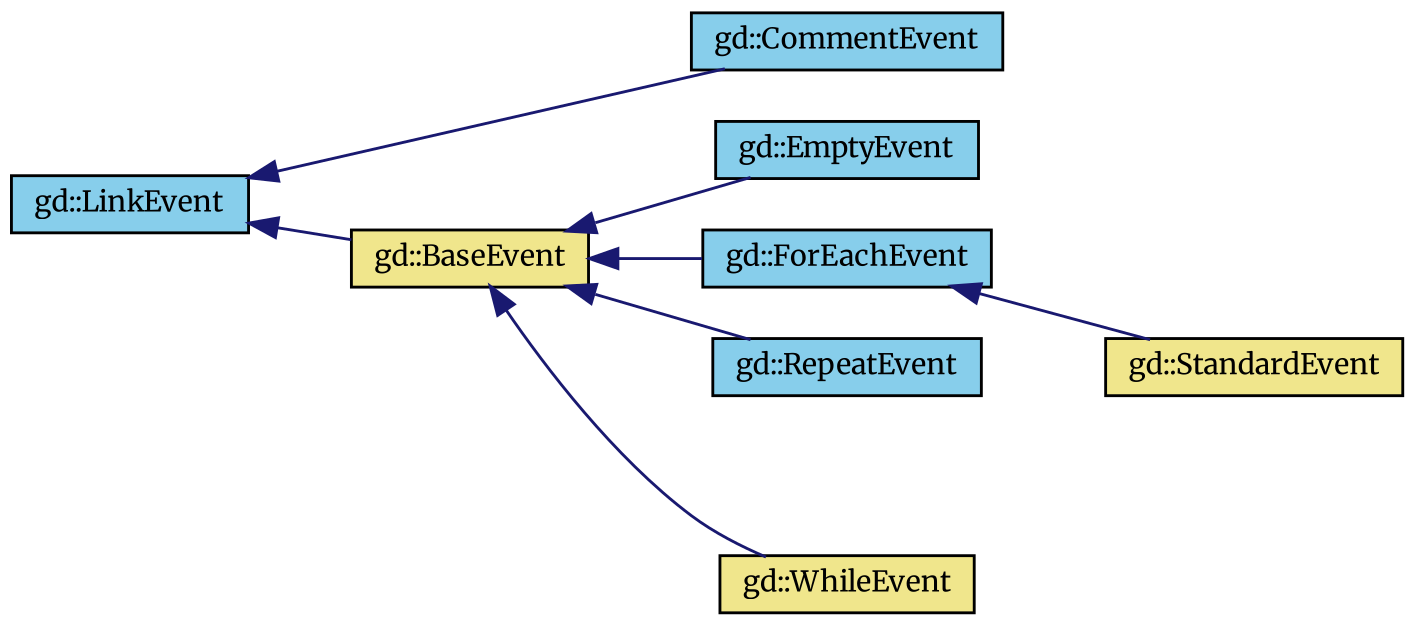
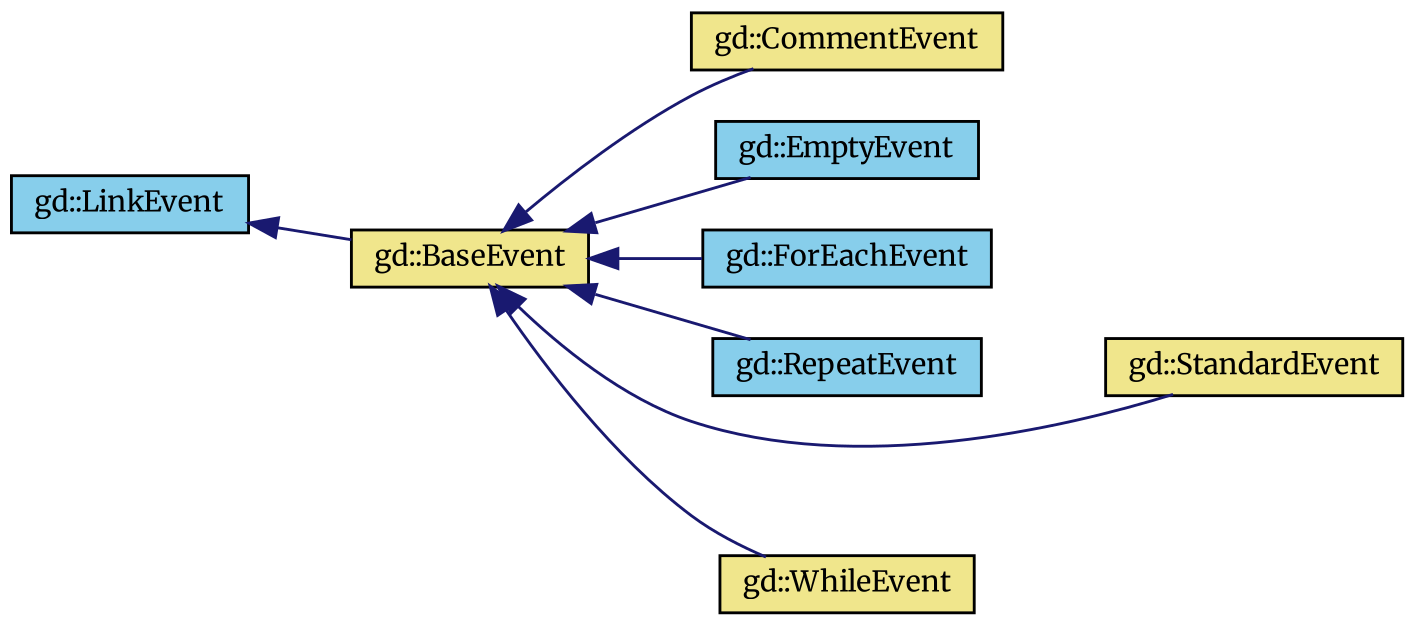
node "gd::CommentEvent": fillcolor skyblue -> khaki
edge "gd::CommentEvent" -> "gd::LinkEvent": now "gd::CommentEvent" -> "gd::BaseEvent"
edge "gd::StandardEvent" -> "gd::ForEachEvent": now "gd::StandardEvent" -> "gd::BaseEvent"
